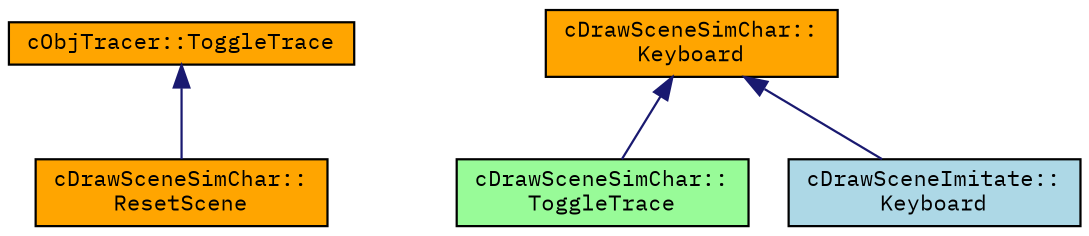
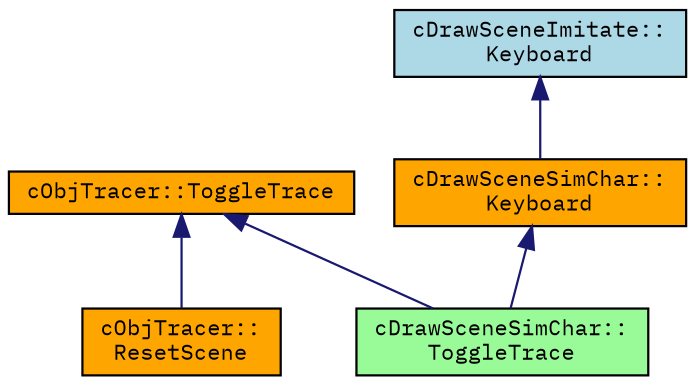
edge "cDrawSceneImitate:: Keyboard" -> "cDrawSceneSimChar:: Keyboard": reversed
node "cDrawSceneSimChar:: ResetScene": label "cDrawSceneSimChar:: ResetScene" -> "cObjTracer:: ResetScene"
edge "cDrawSceneSimChar:: ToggleTrace" -> "cObjTracer::ToggleTrace": added
